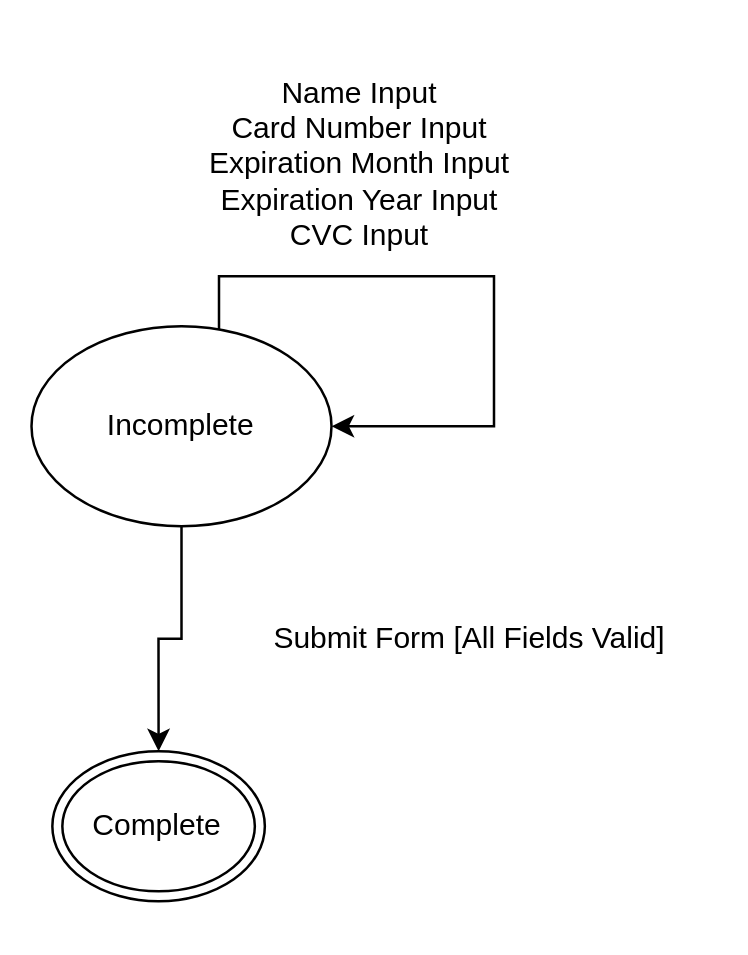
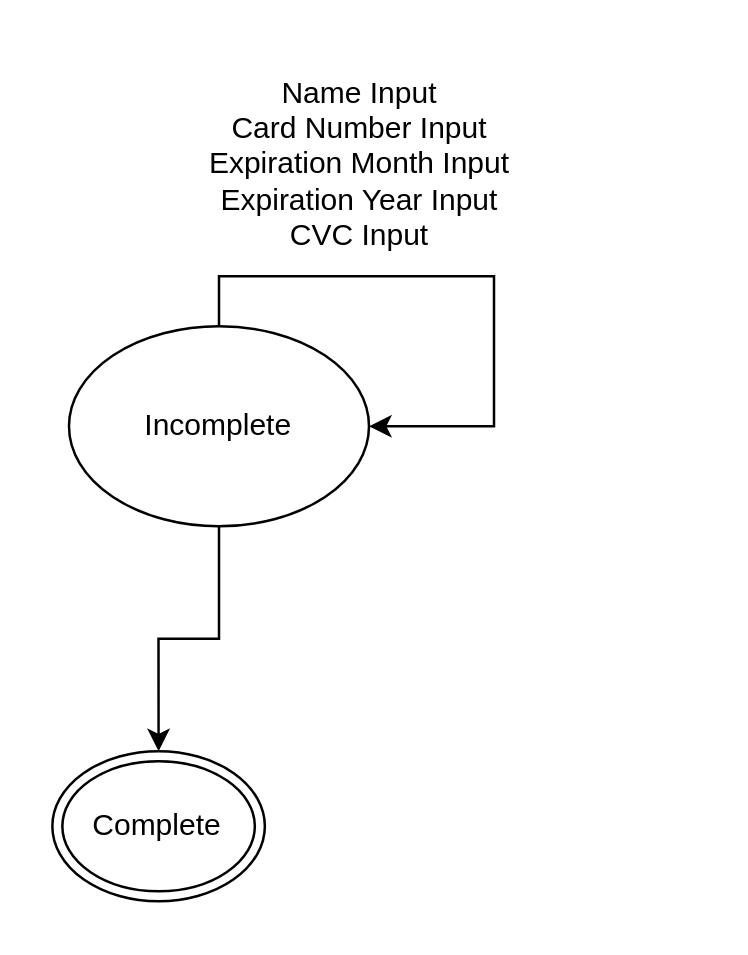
node "Incomplete": moved (181, 426) -> (219, 426)
node "Submit Form [All Fields Valid]": removed
